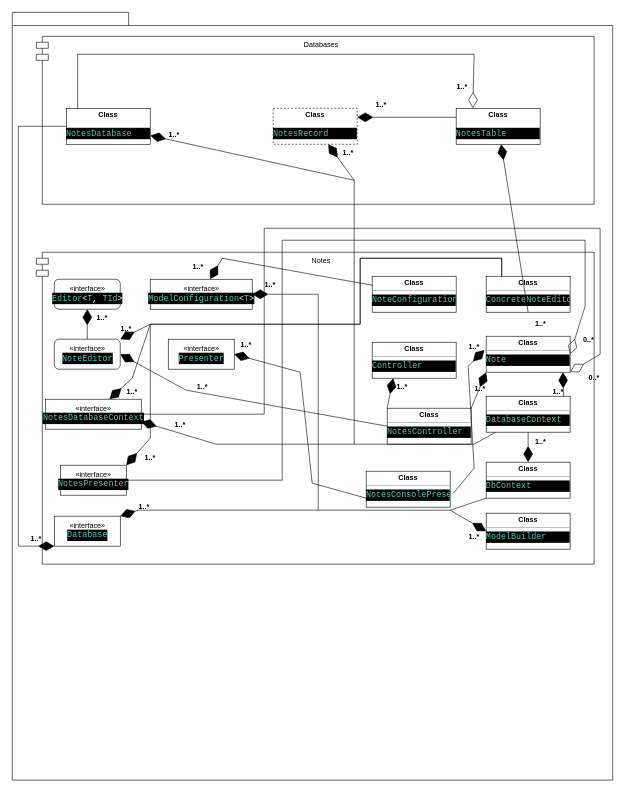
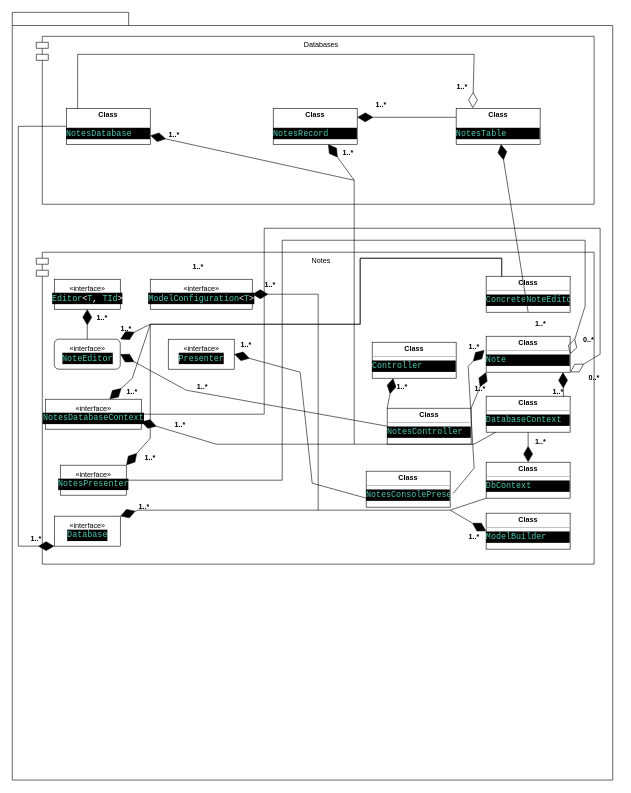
node "Class NotesRecord": style dashed -> solid
edge "Class NoteConfiguration" -> "«interface» ModelConfiguration<T>": removed
node "«interface» Editor<T, TId>": shape rounded rectangle -> rectangle
node "Class NoteConfiguration": removed
